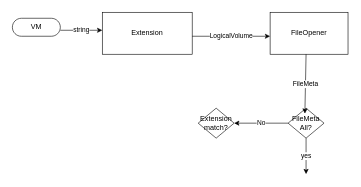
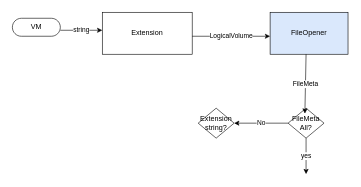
node "FileOpener": fillcolor #ffffff -> #dae8fc
node "Extension match?": label "Extension match?" -> "Extension string?"
